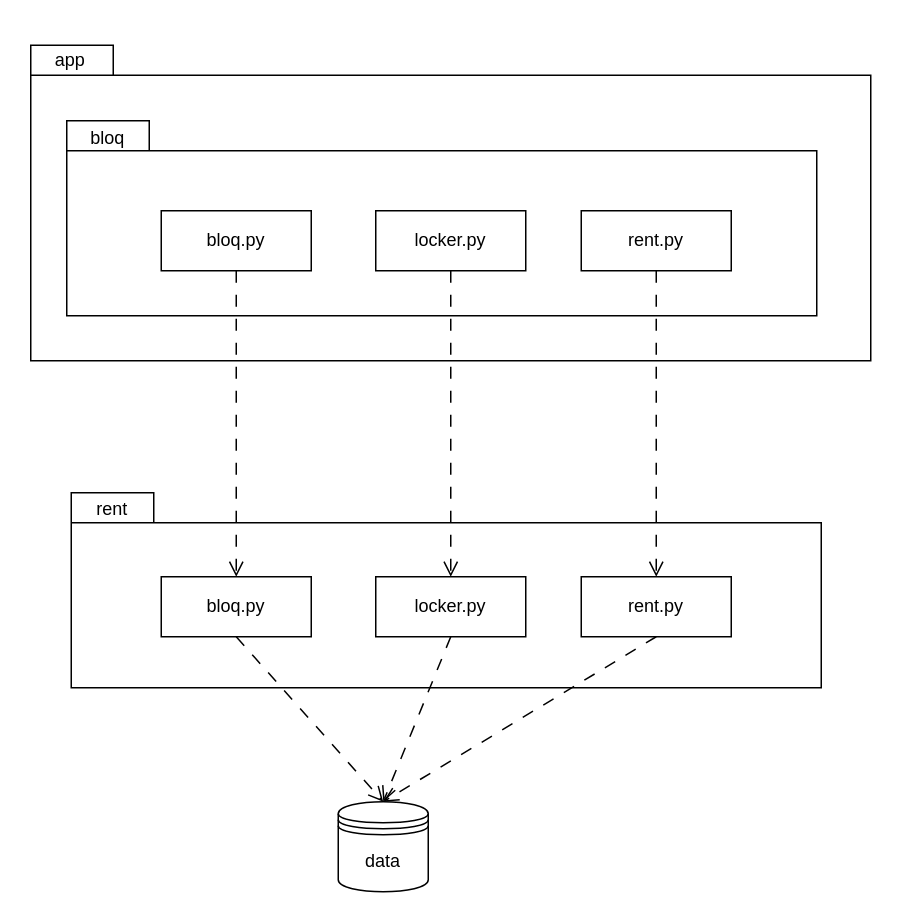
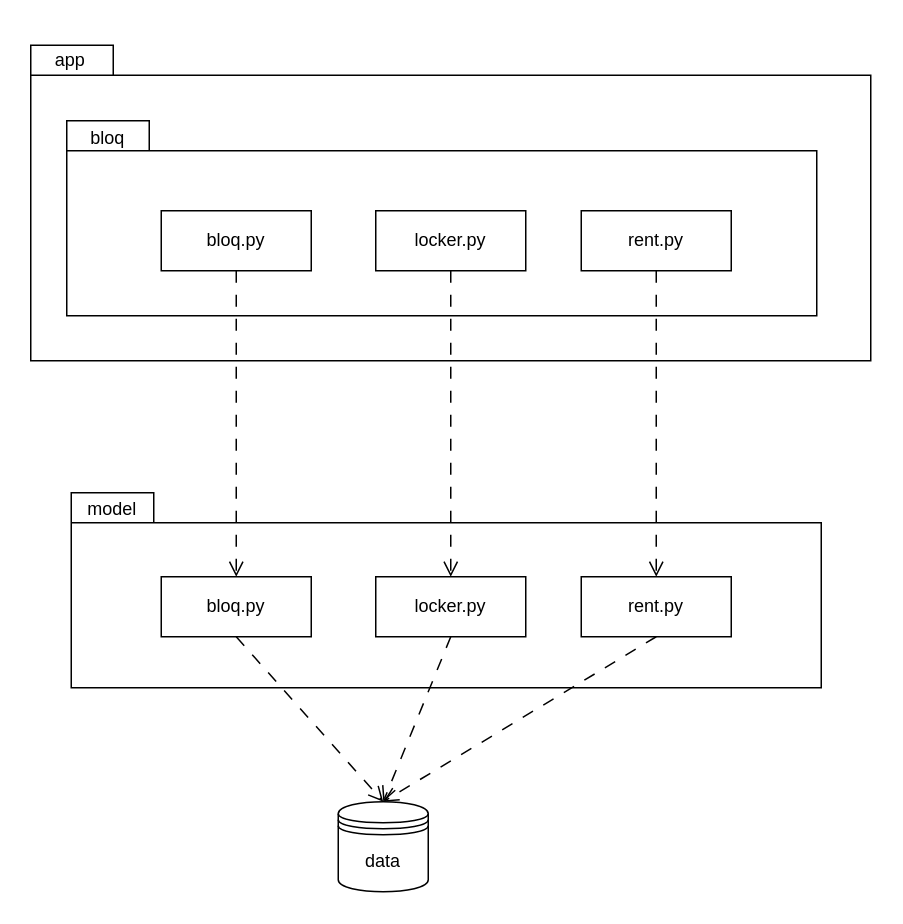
node "rent": label "rent" -> "model"
